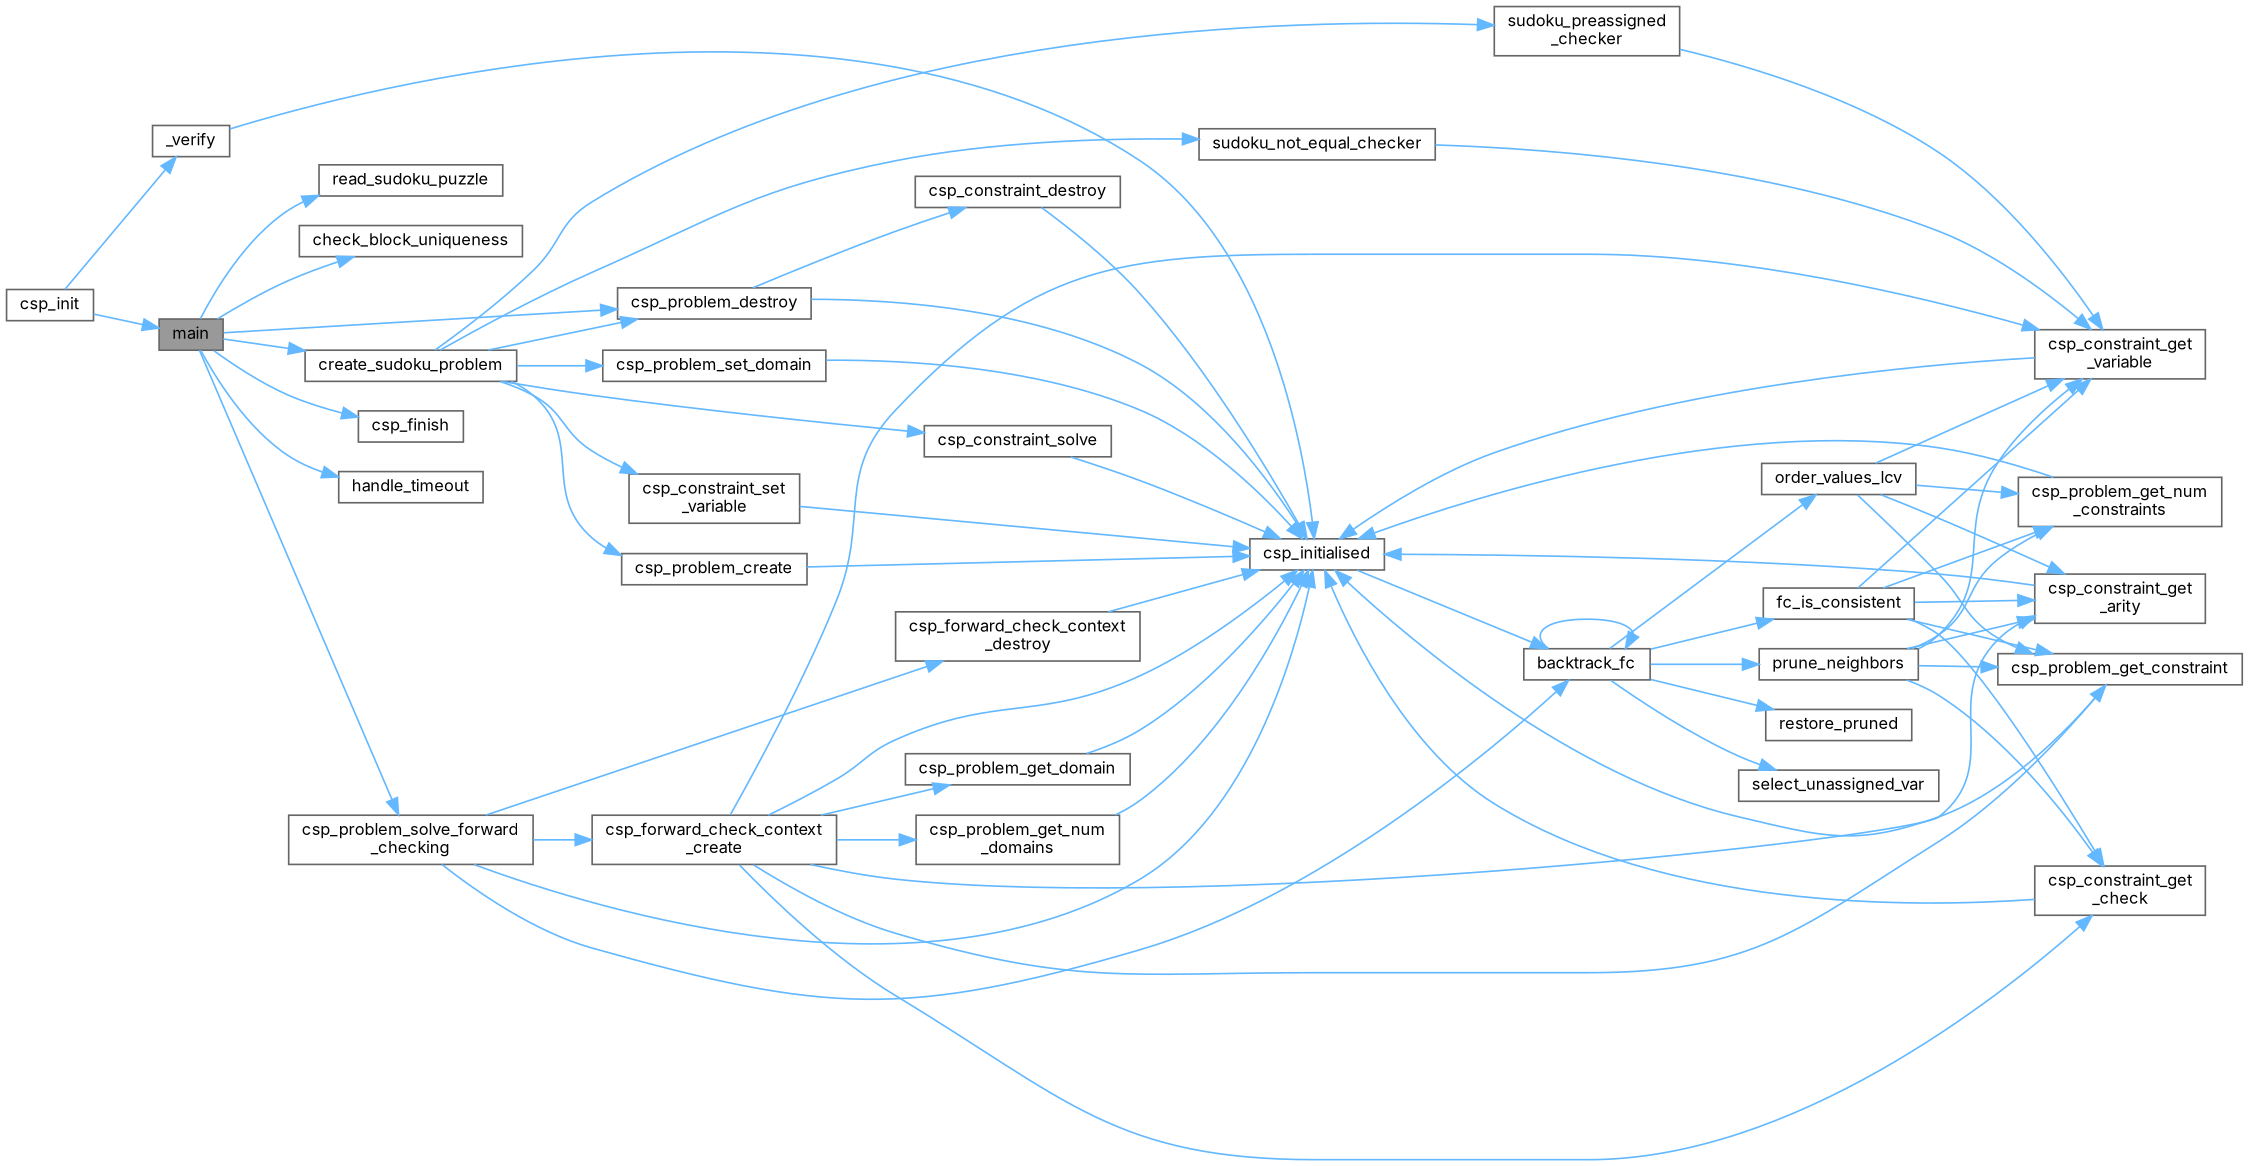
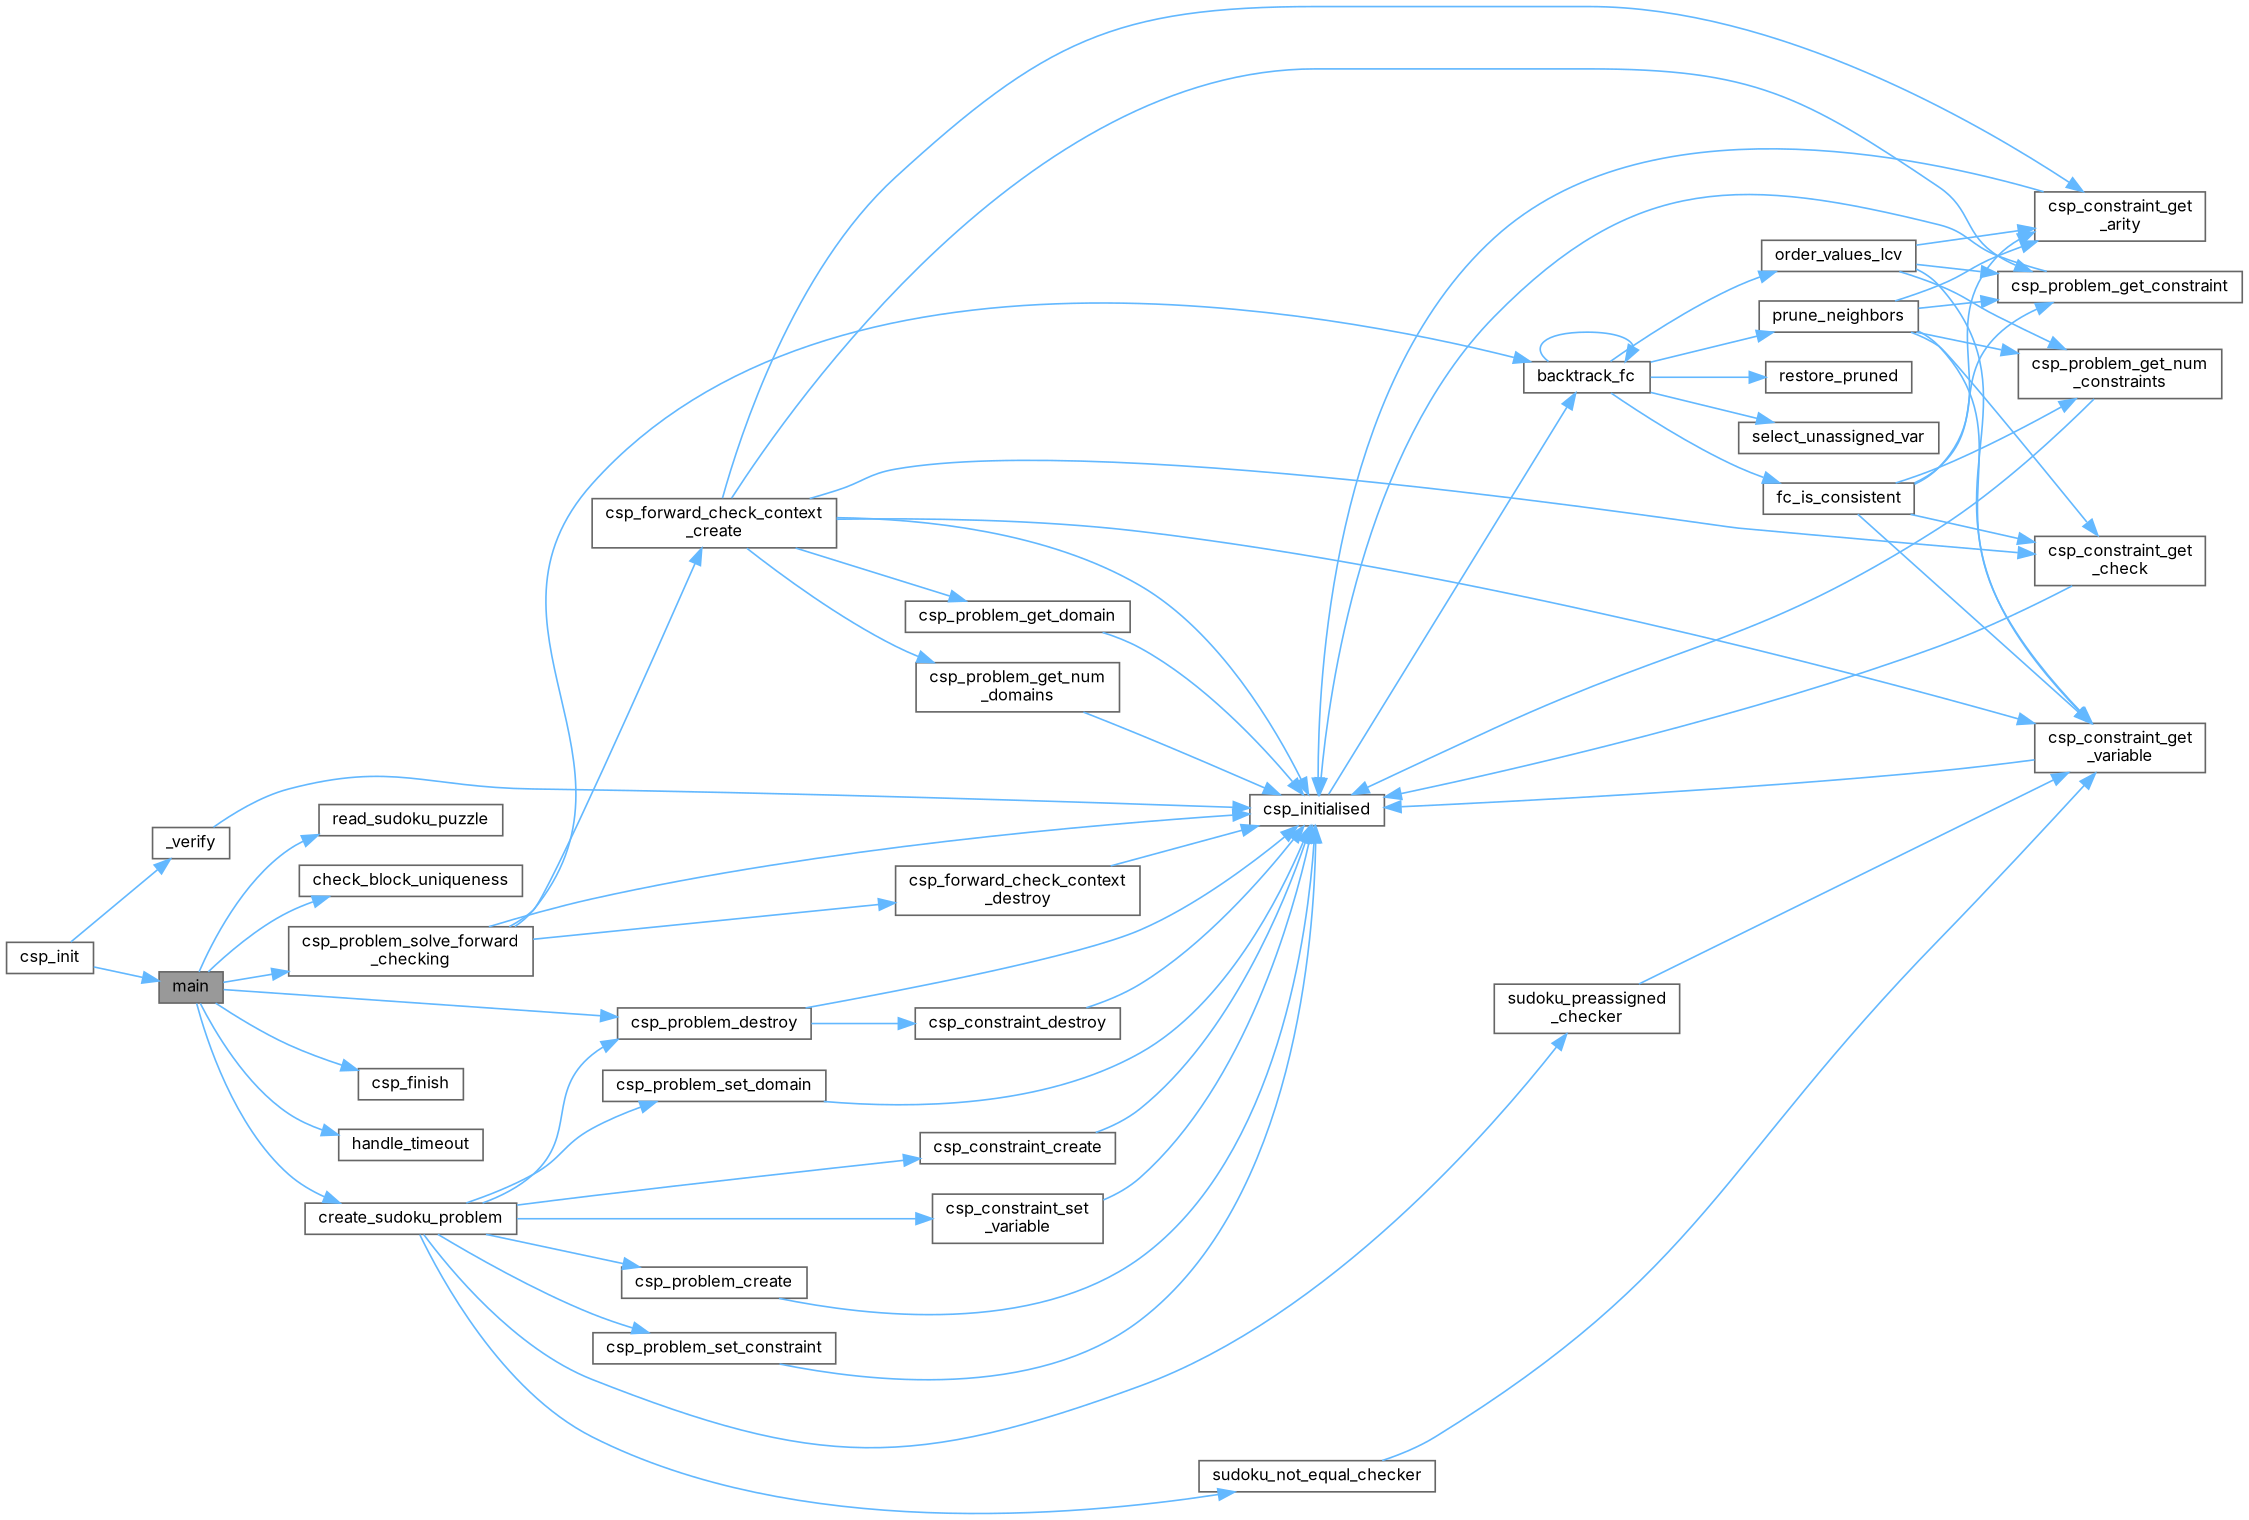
node "csp_constraint_solve": label "csp_constraint_solve" -> "csp_constraint_create"
node "csp_problem_set_constraint": added
